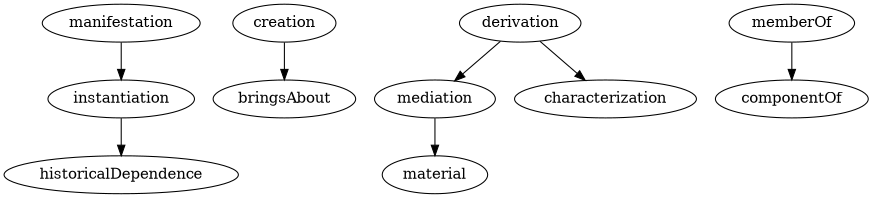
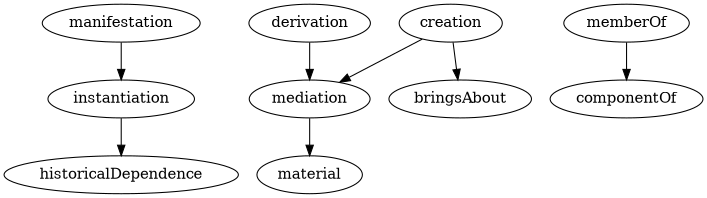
edge "creation" -> "mediation": added
node "characterization": removed
